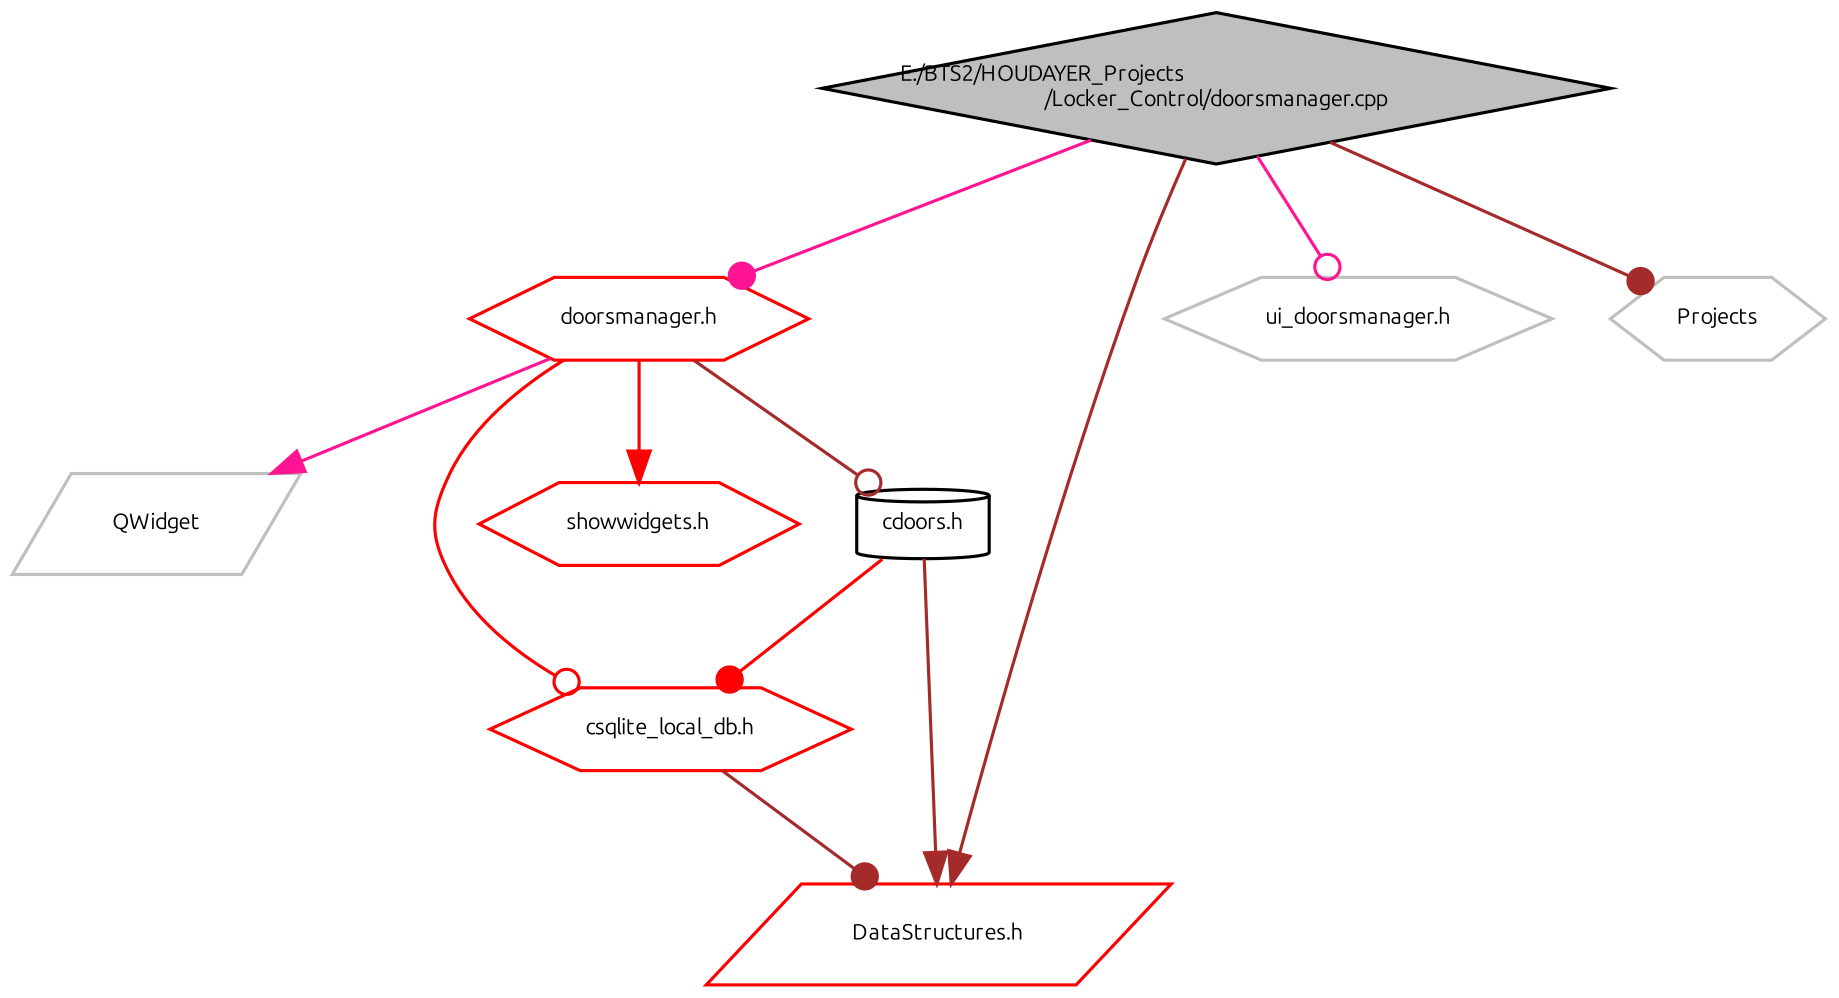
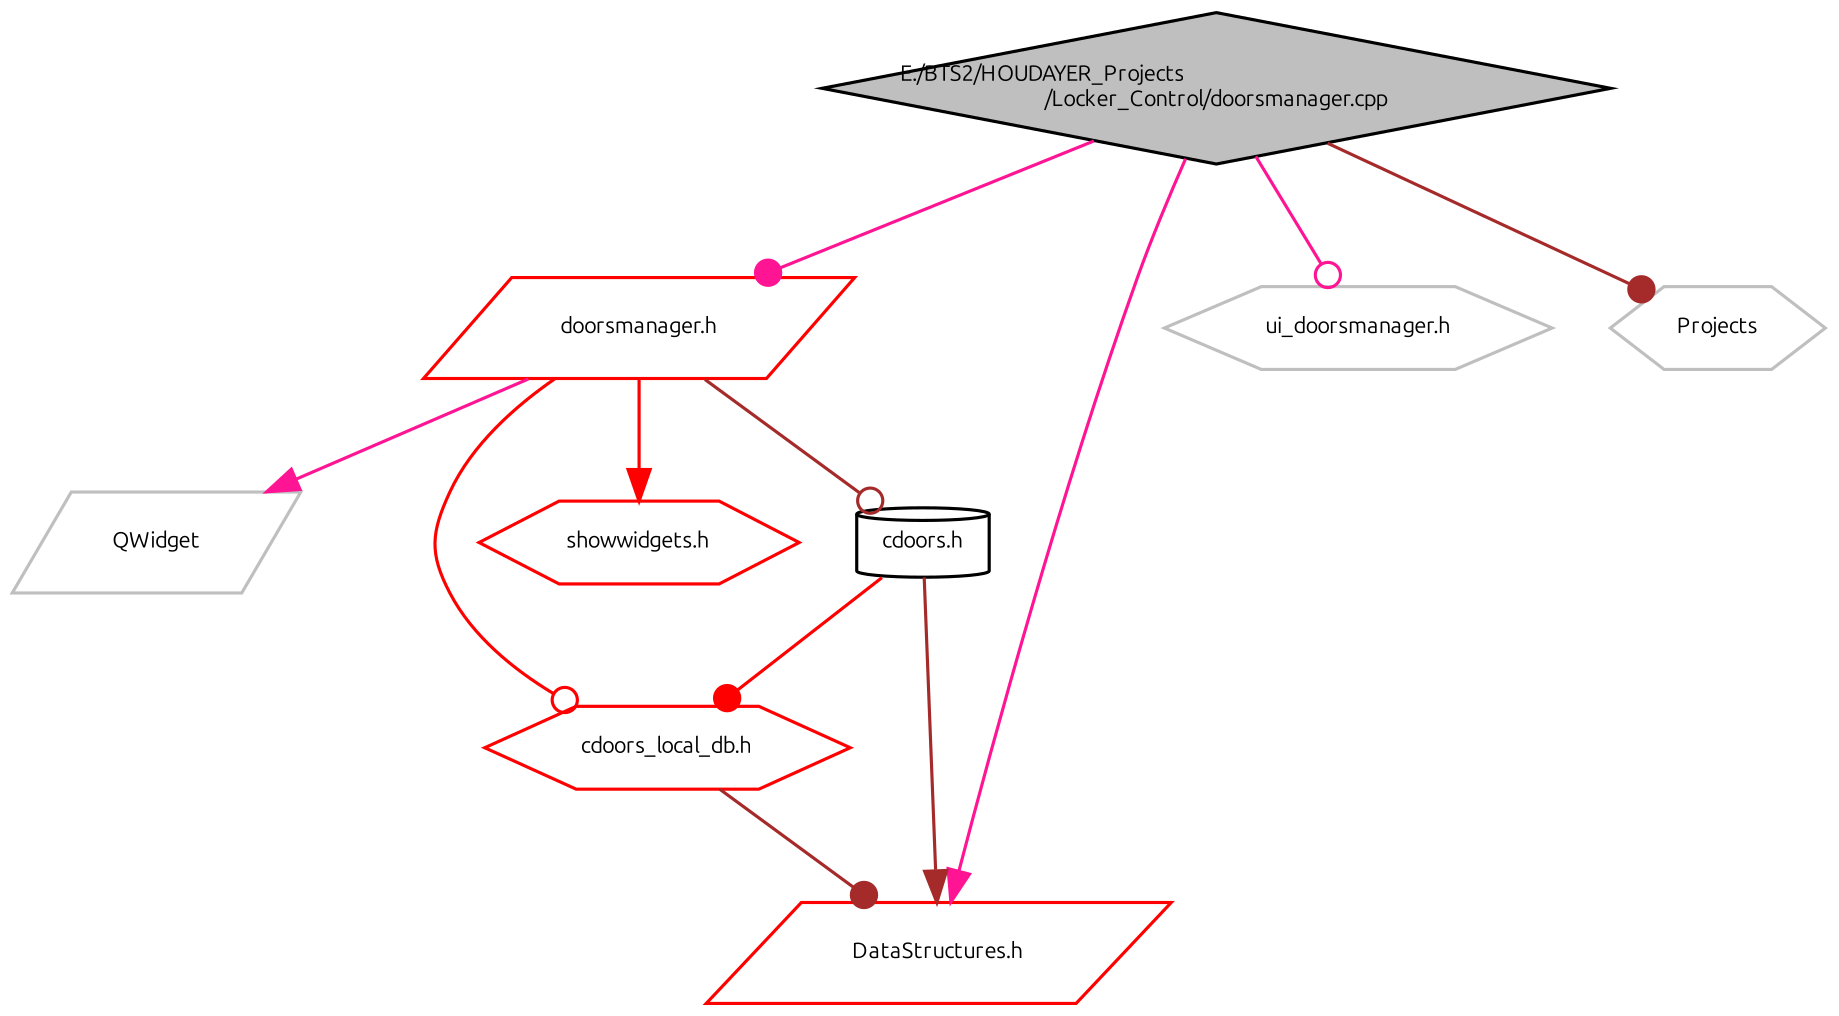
node "doorsmanager.h": shape hexagon -> parallelogram
edge "E:/BTS2/HOUDAYER_Projects /Locker_Control/doorsmanager.cpp" -> "DataStructures.h": color brown -> deeppink
node "csqlite_local_db.h": label "csqlite_local_db.h" -> "cdoors_local_db.h"
